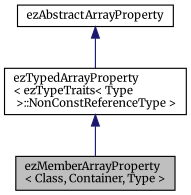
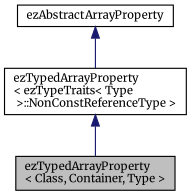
node "ezMemberArrayProperty < Class, Container, Type >": label "ezMemberArrayProperty < Class, Container, Type >" -> "ezTypedArrayProperty < Class, Container, Type >"
